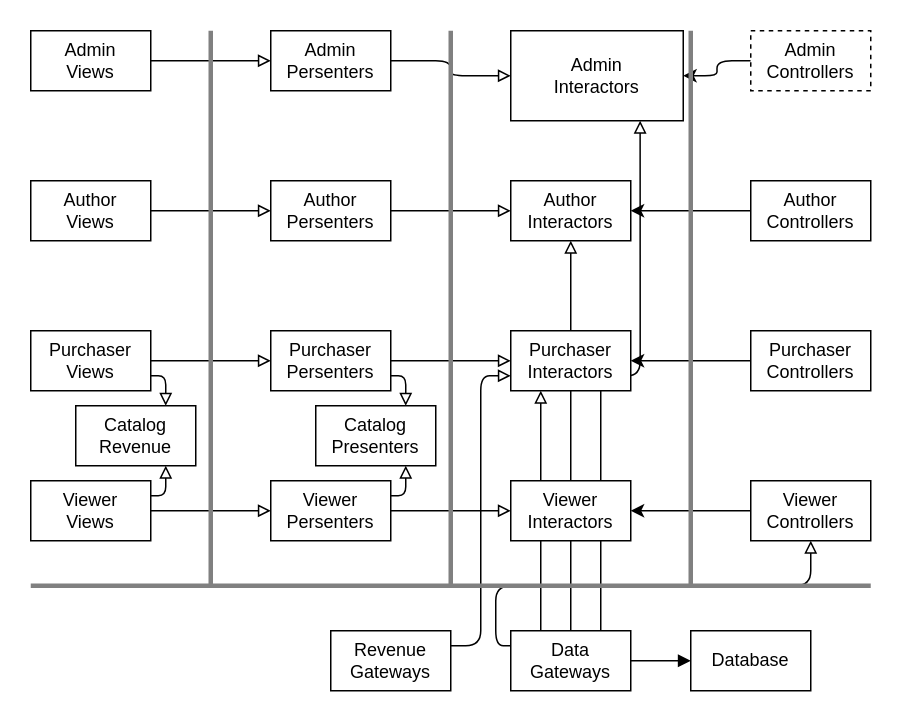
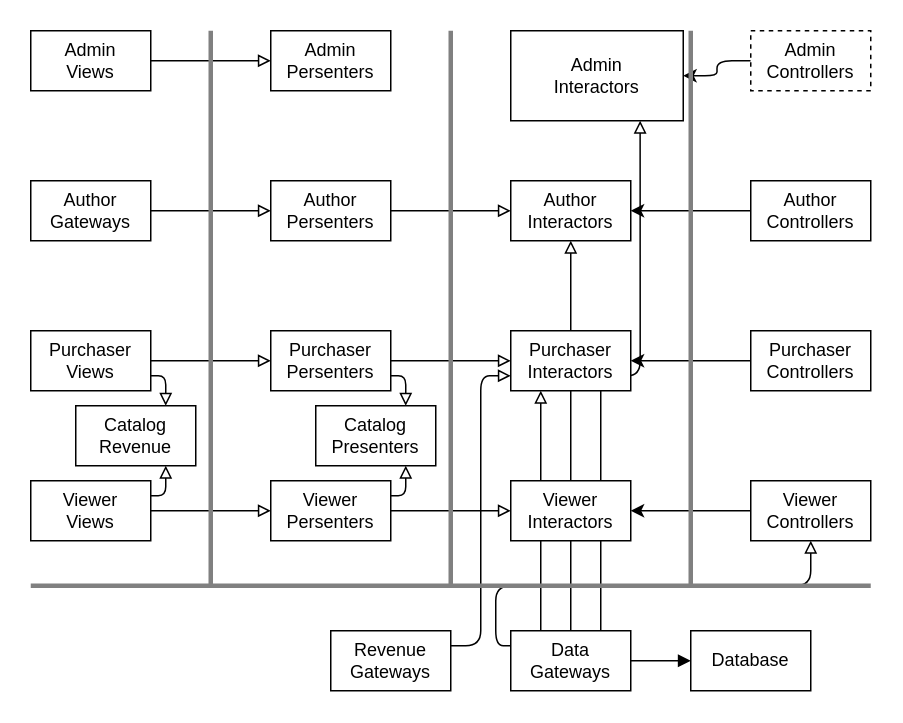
edge "Admin Persenters" -> "Admin Interactors": removed
node "Author Views": label "Author Views" -> "Author Gateways"
